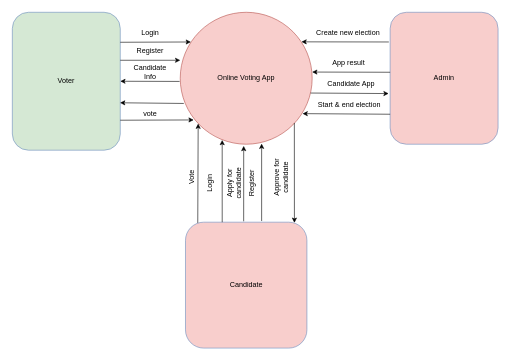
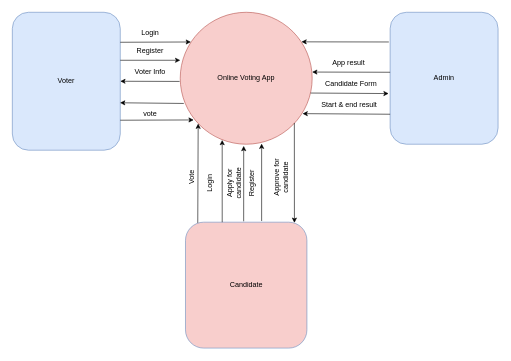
node "Create new election": removed
node "Candidate Info": label "Candidate Info" -> "Voter Info"
node "Admin": fillcolor #f8cecc -> #dae8fc
node "Voter": fillcolor #d5e8d4 -> #dae8fc
node "Candidate App": label "Candidate App" -> "Candidate Form"
node "Start & end election": label "Start & end election" -> "Start & end result"
